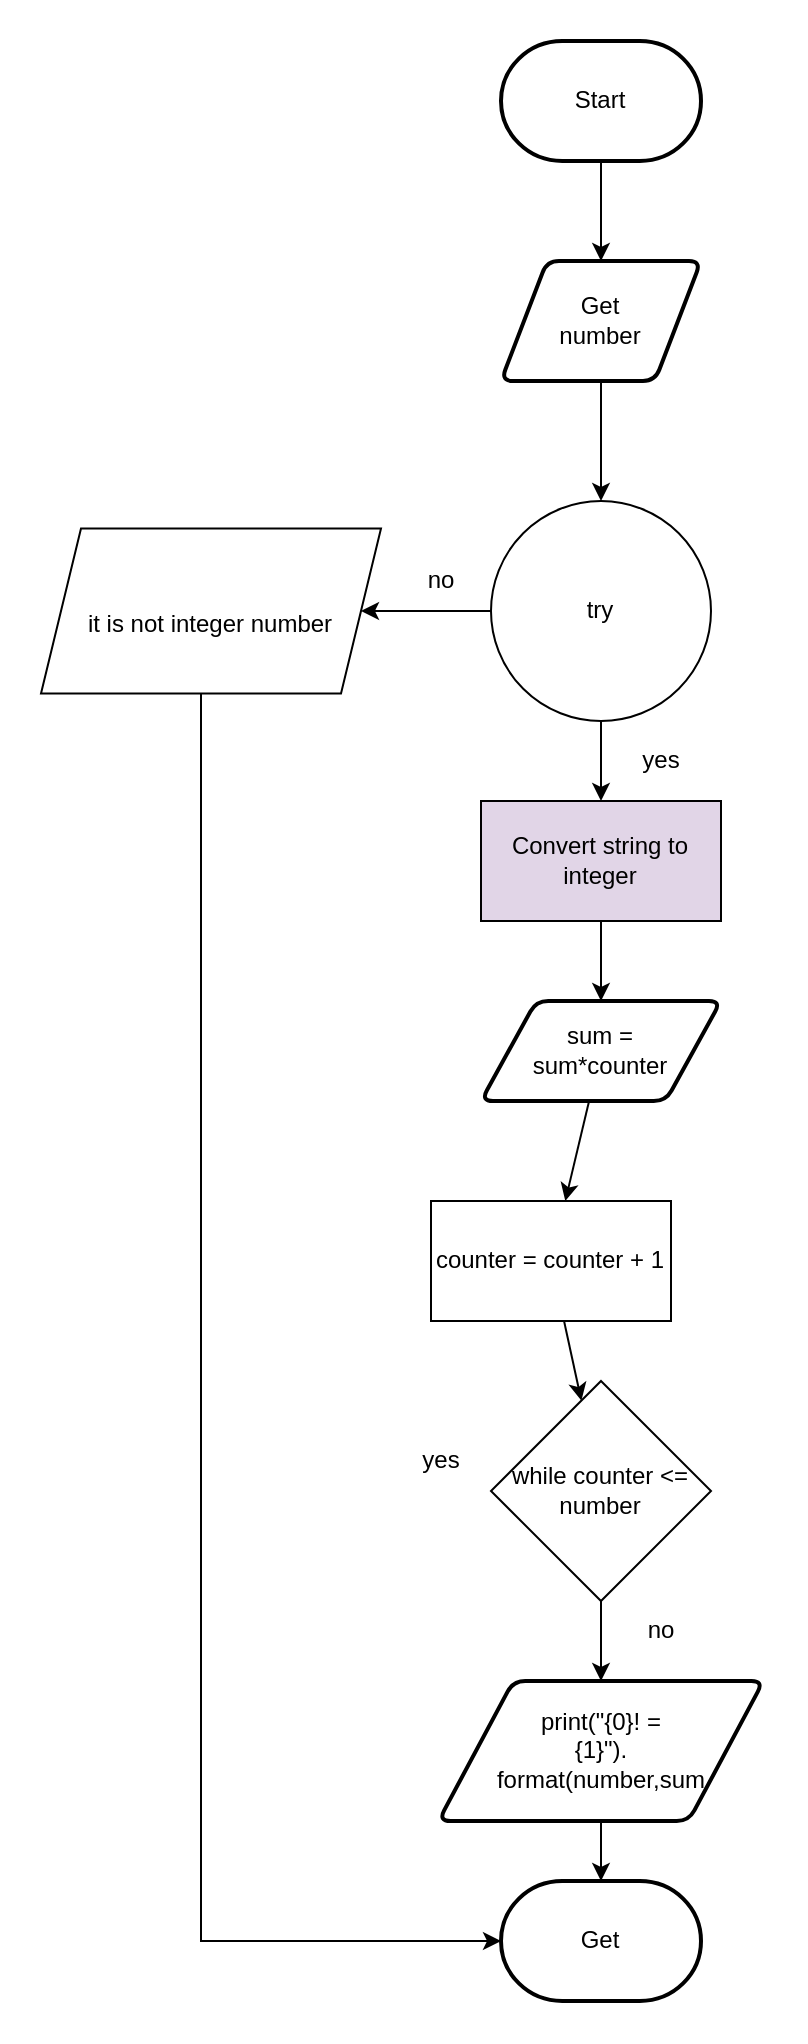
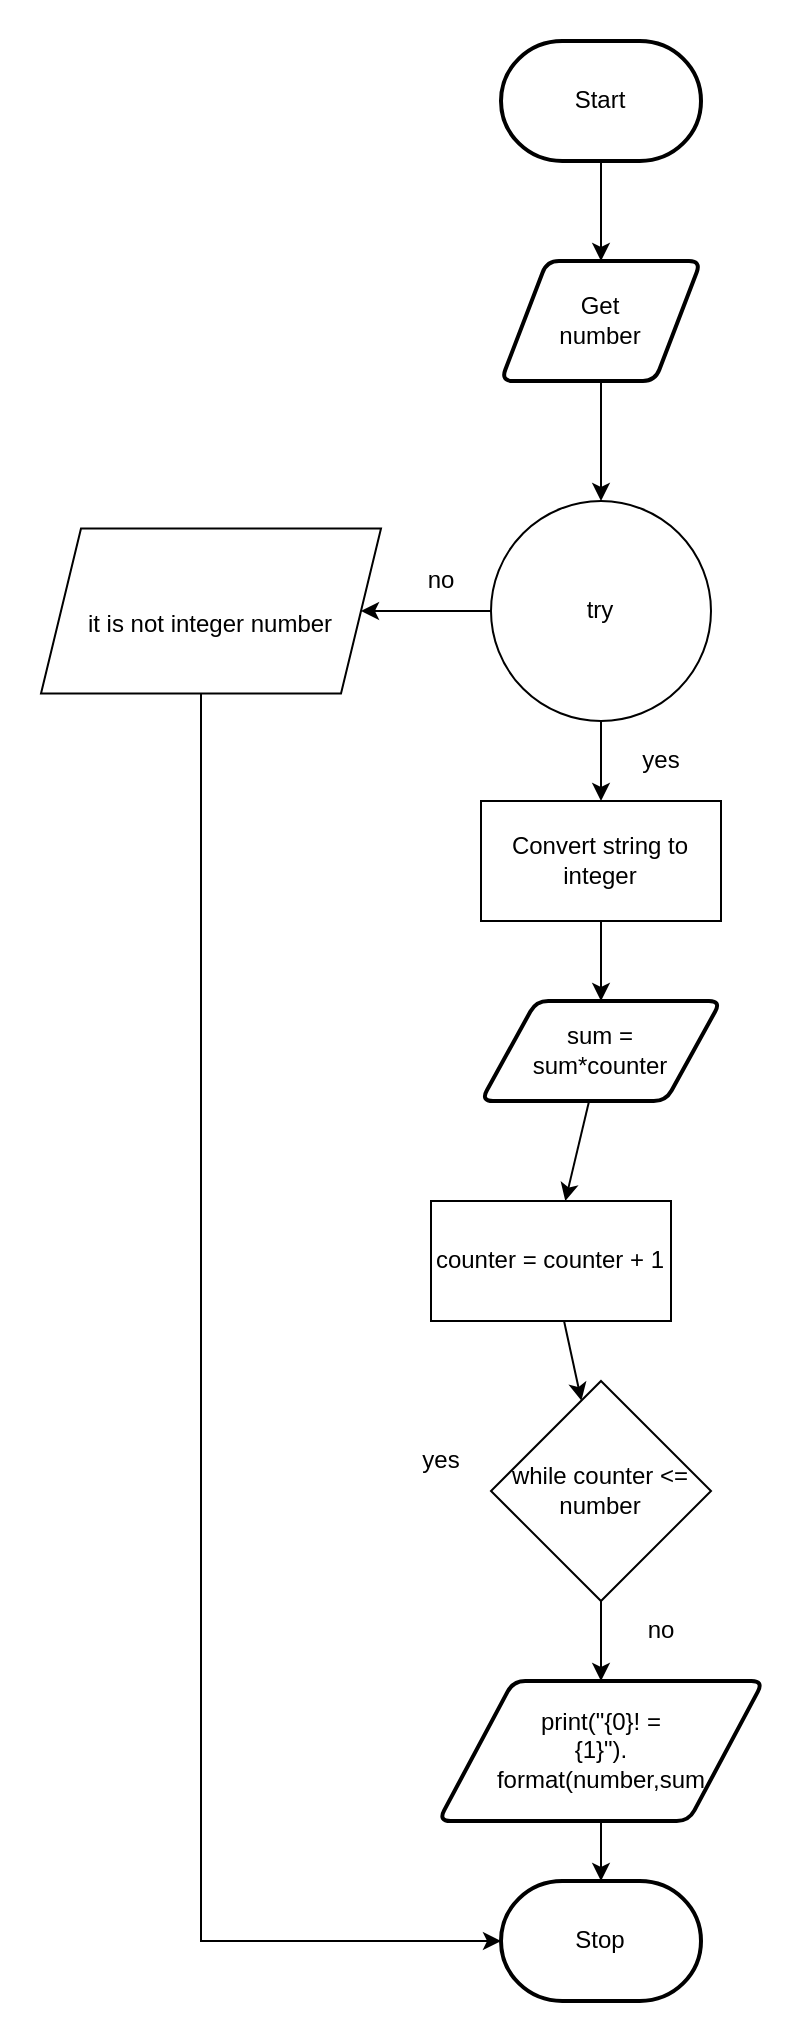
node "Convert string to integer": fillcolor #e1d5e7 -> #ffffff
node "Get": label "Get" -> "Stop"
